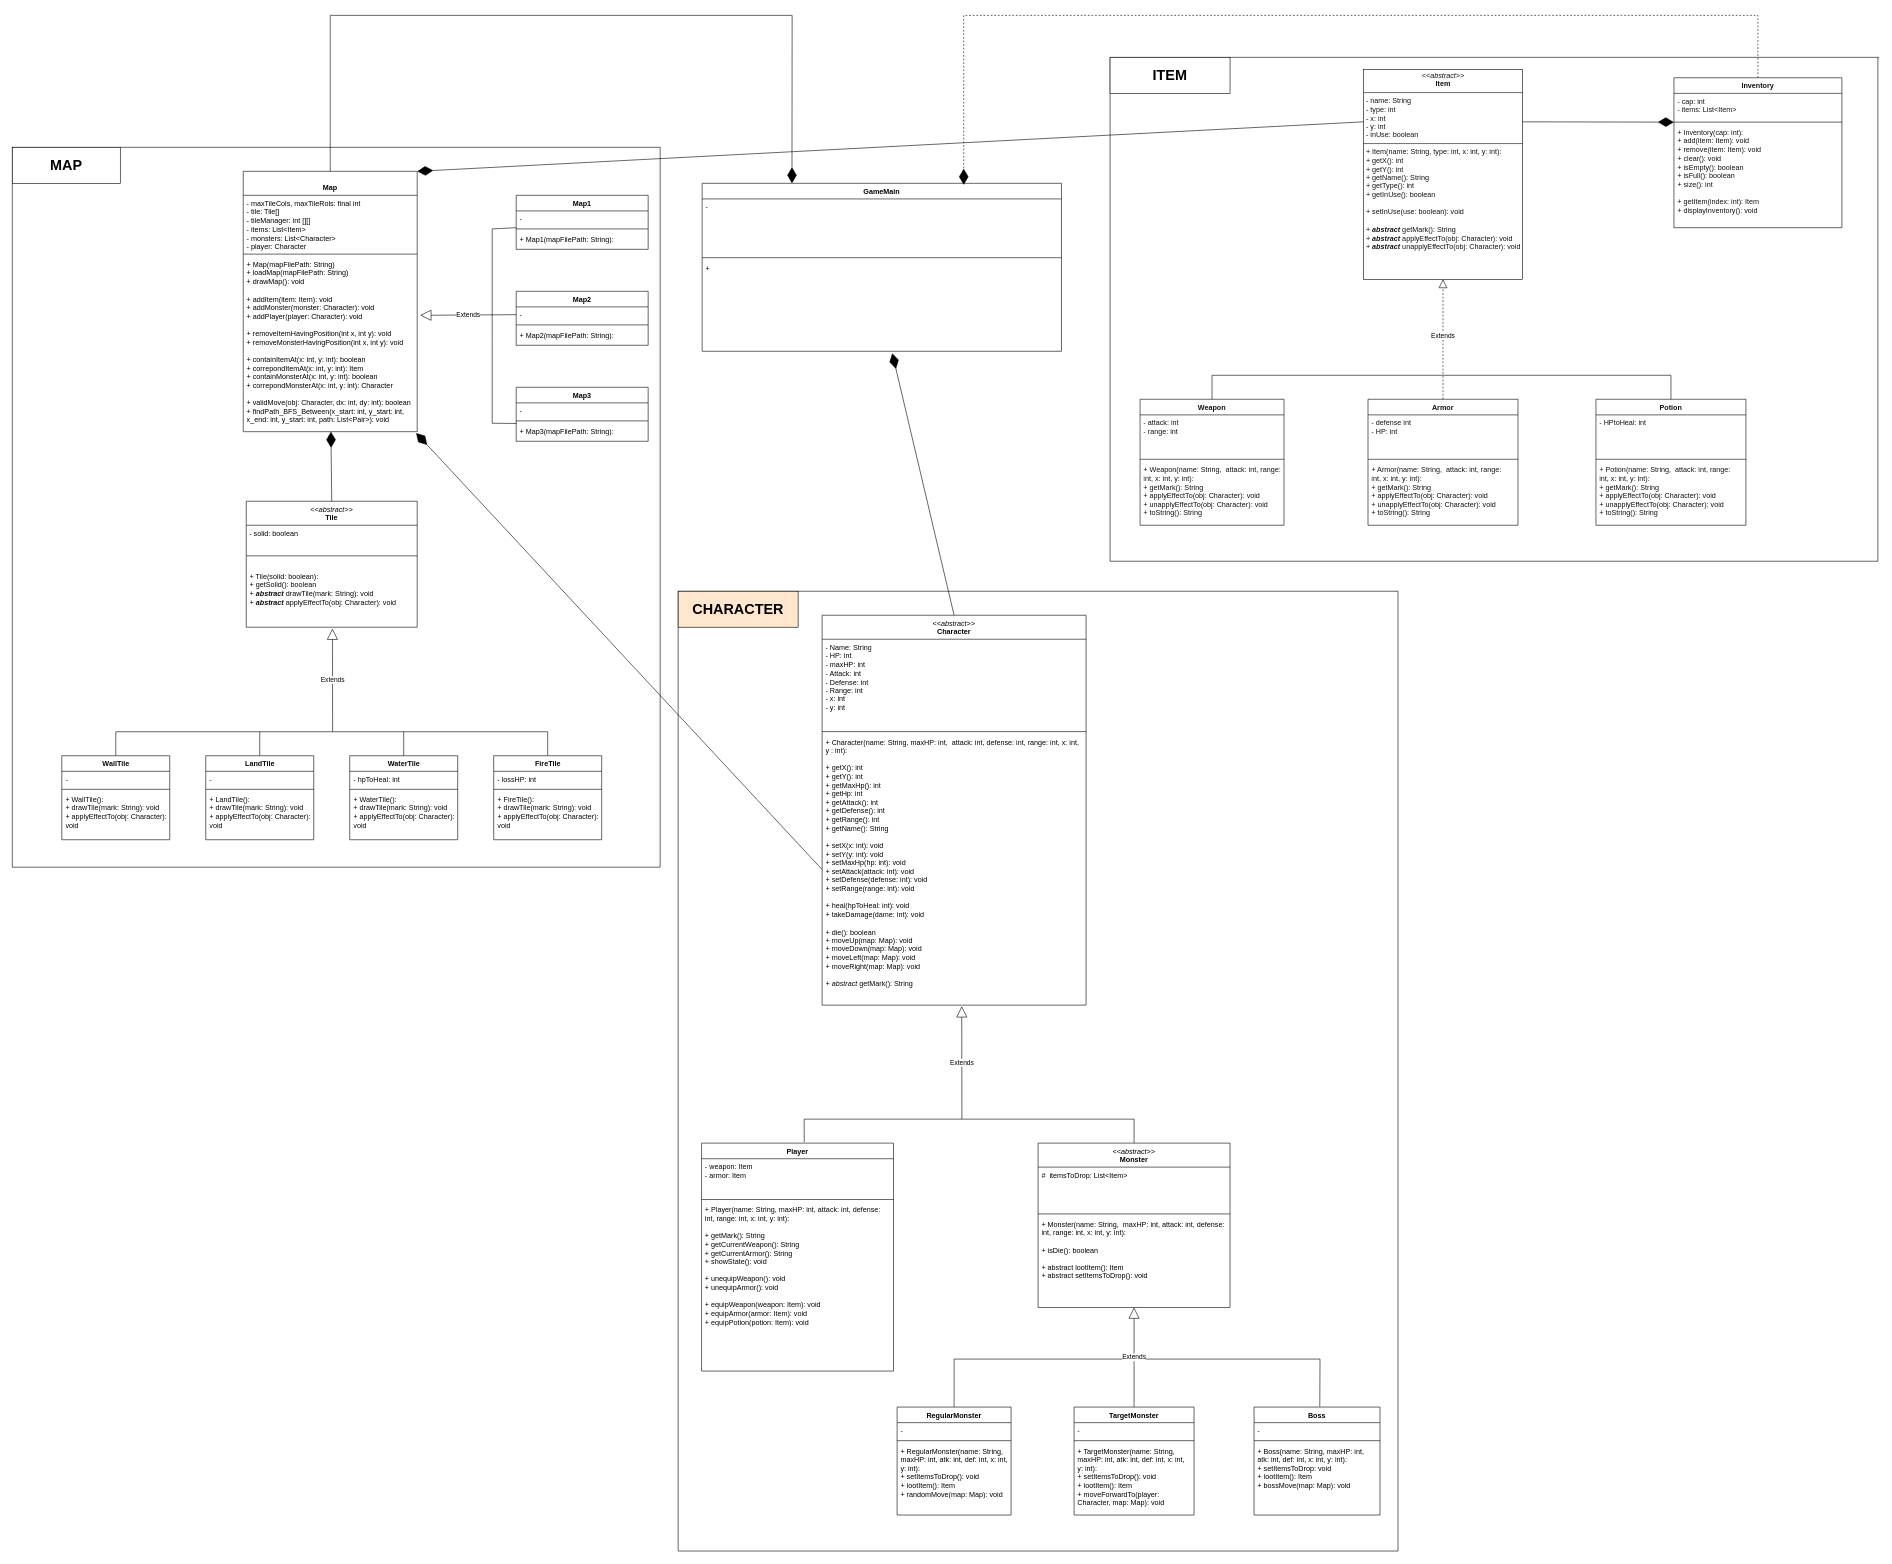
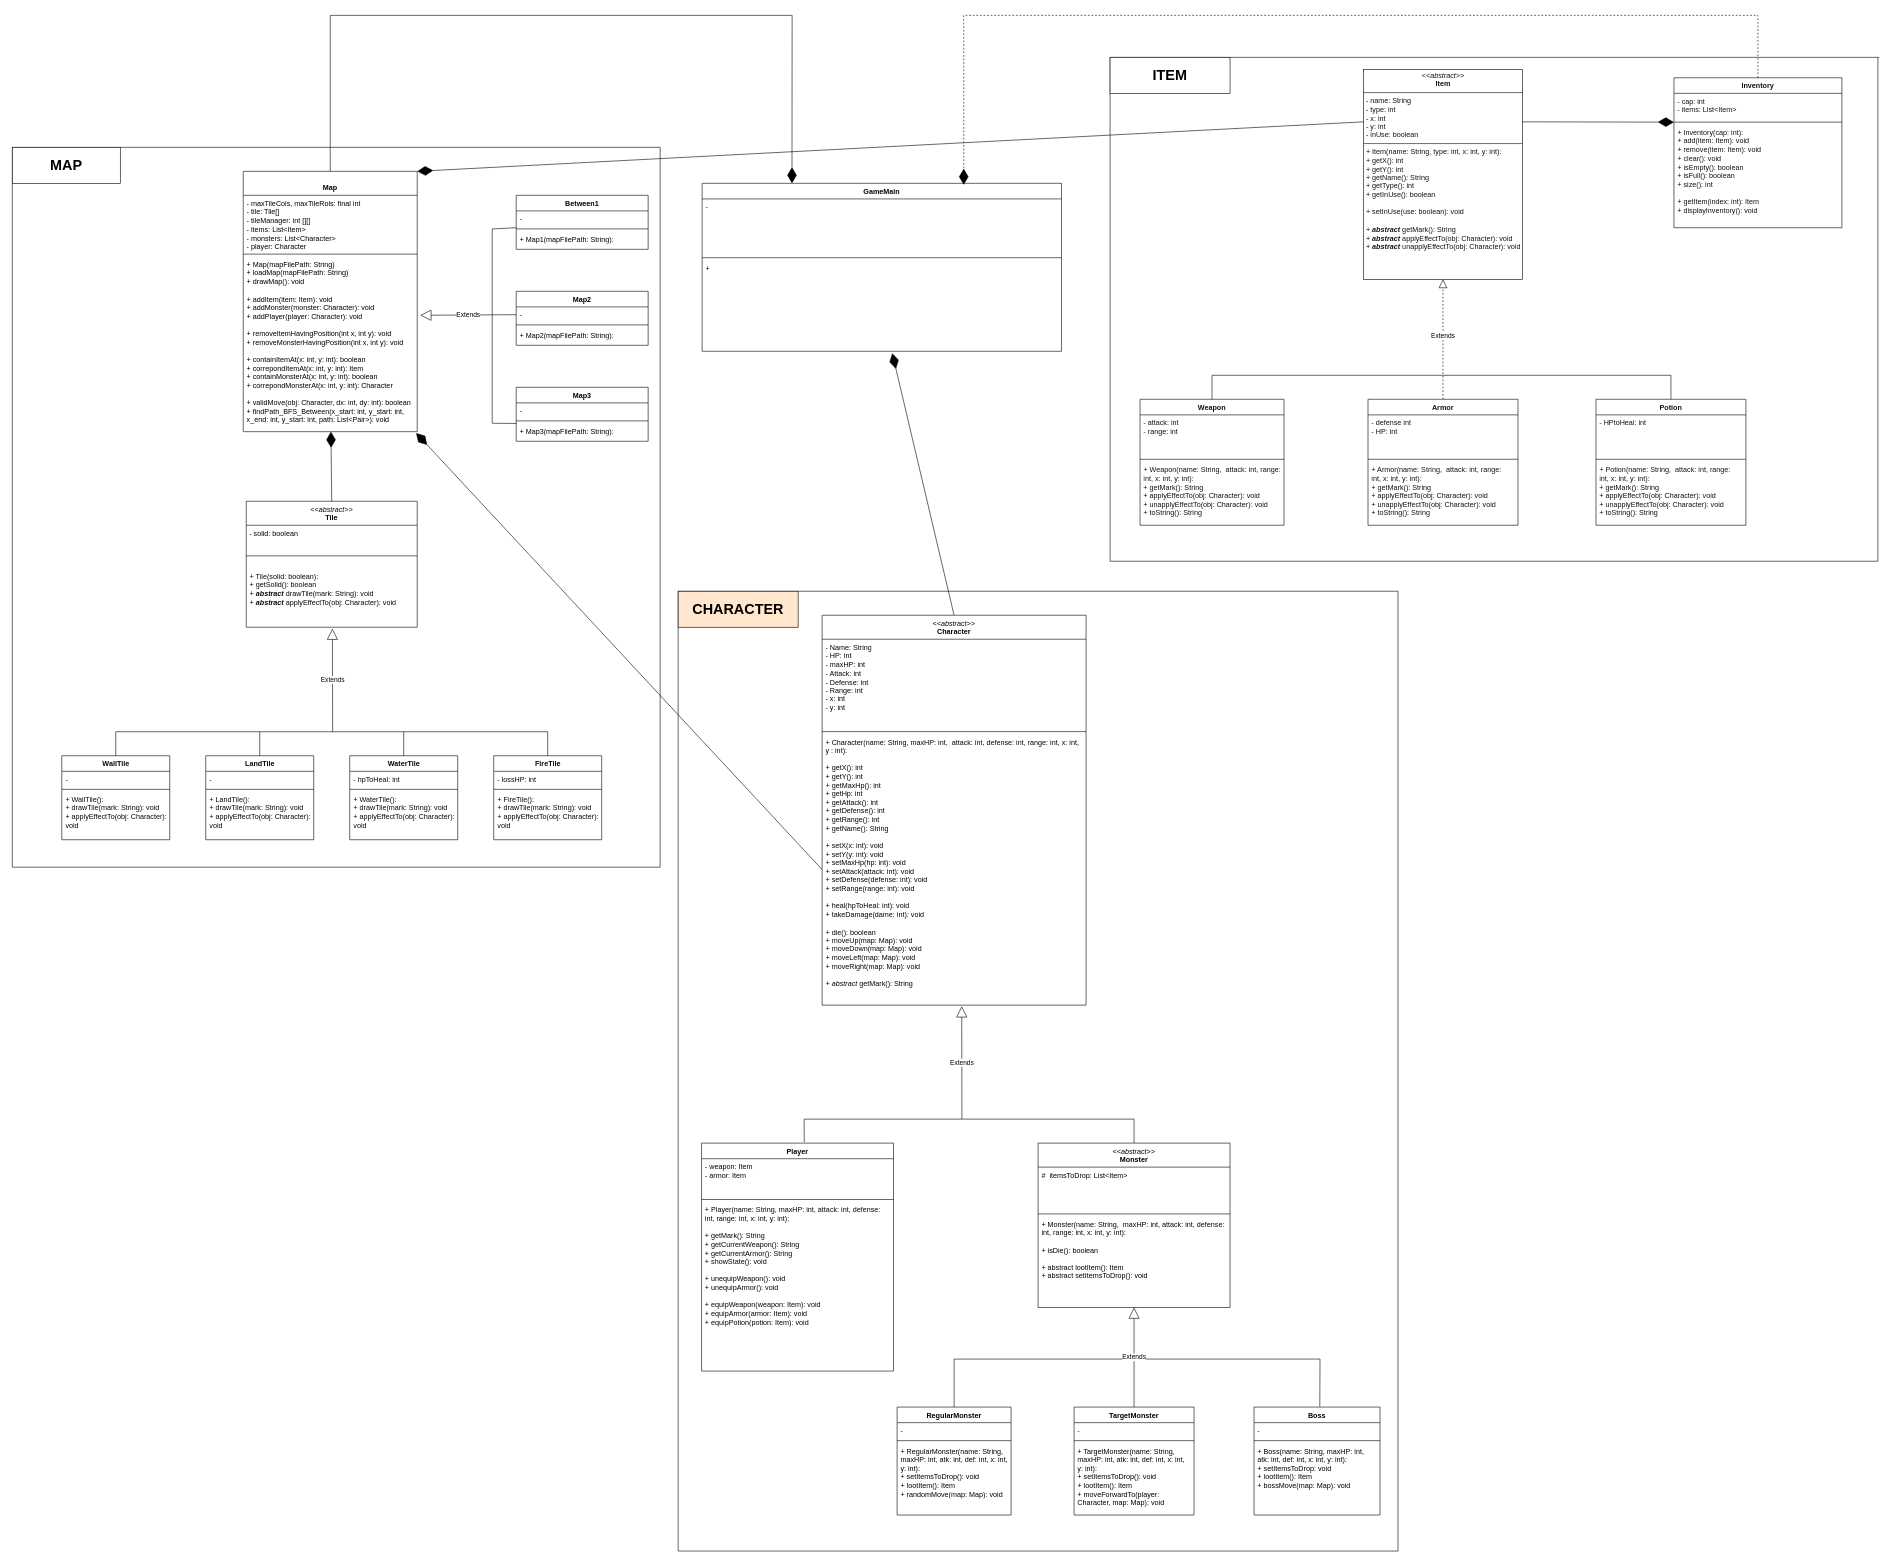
node "Map1": label "Map1" -> "Between1"
